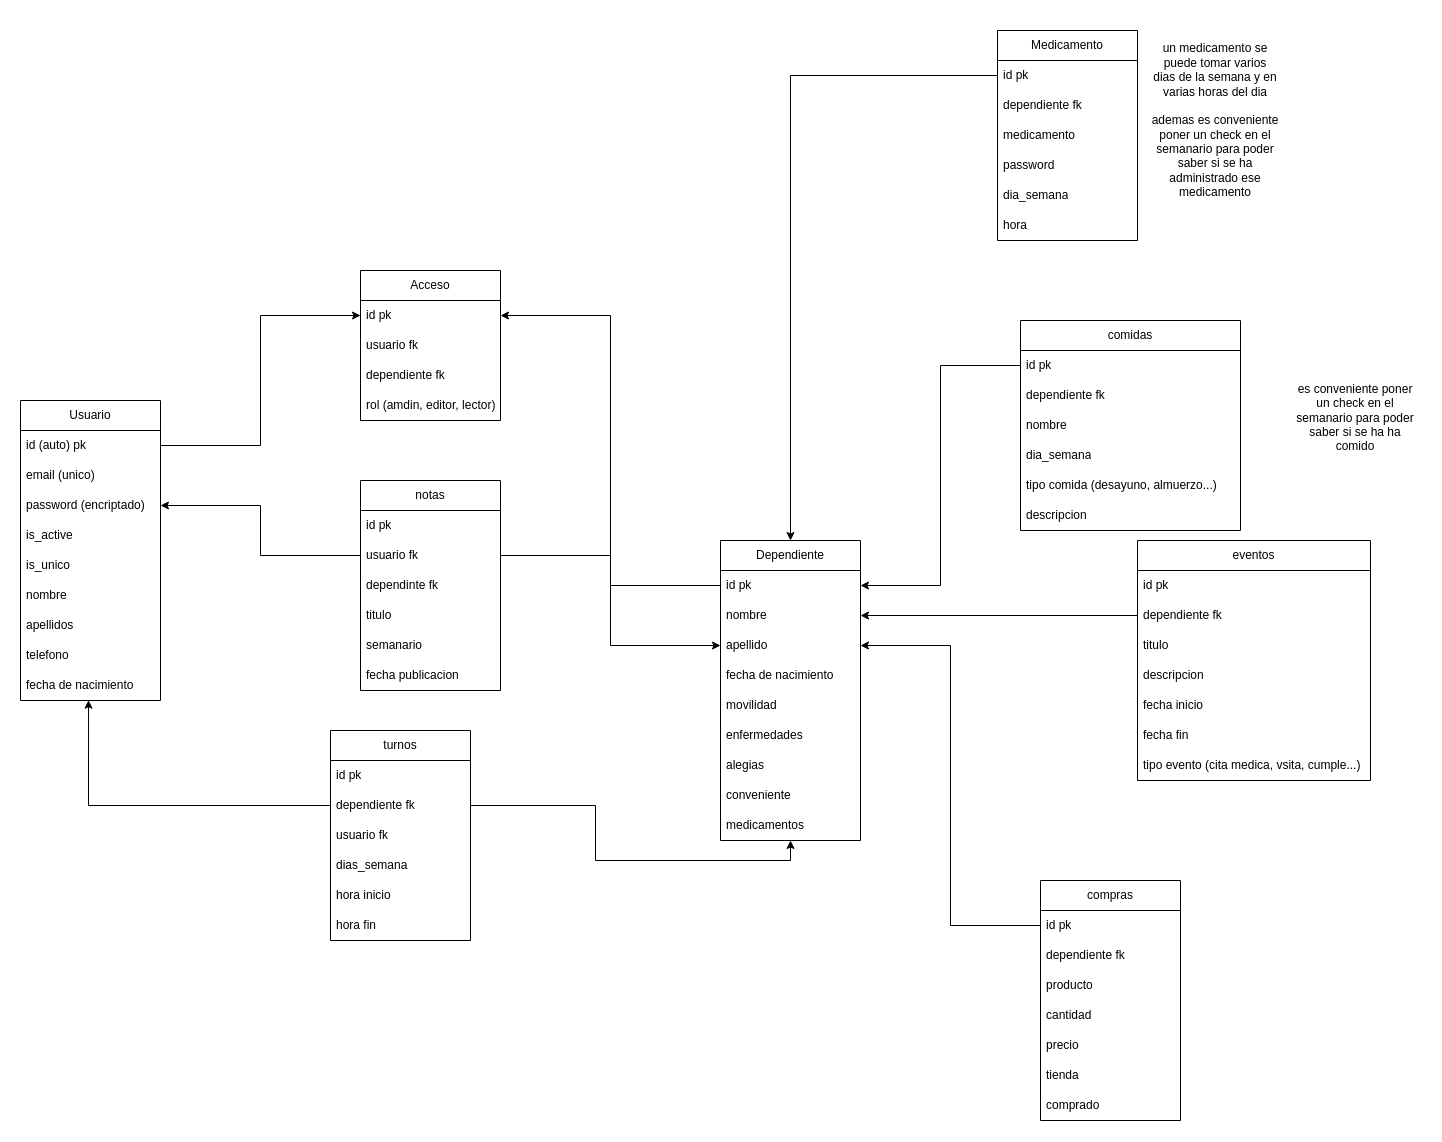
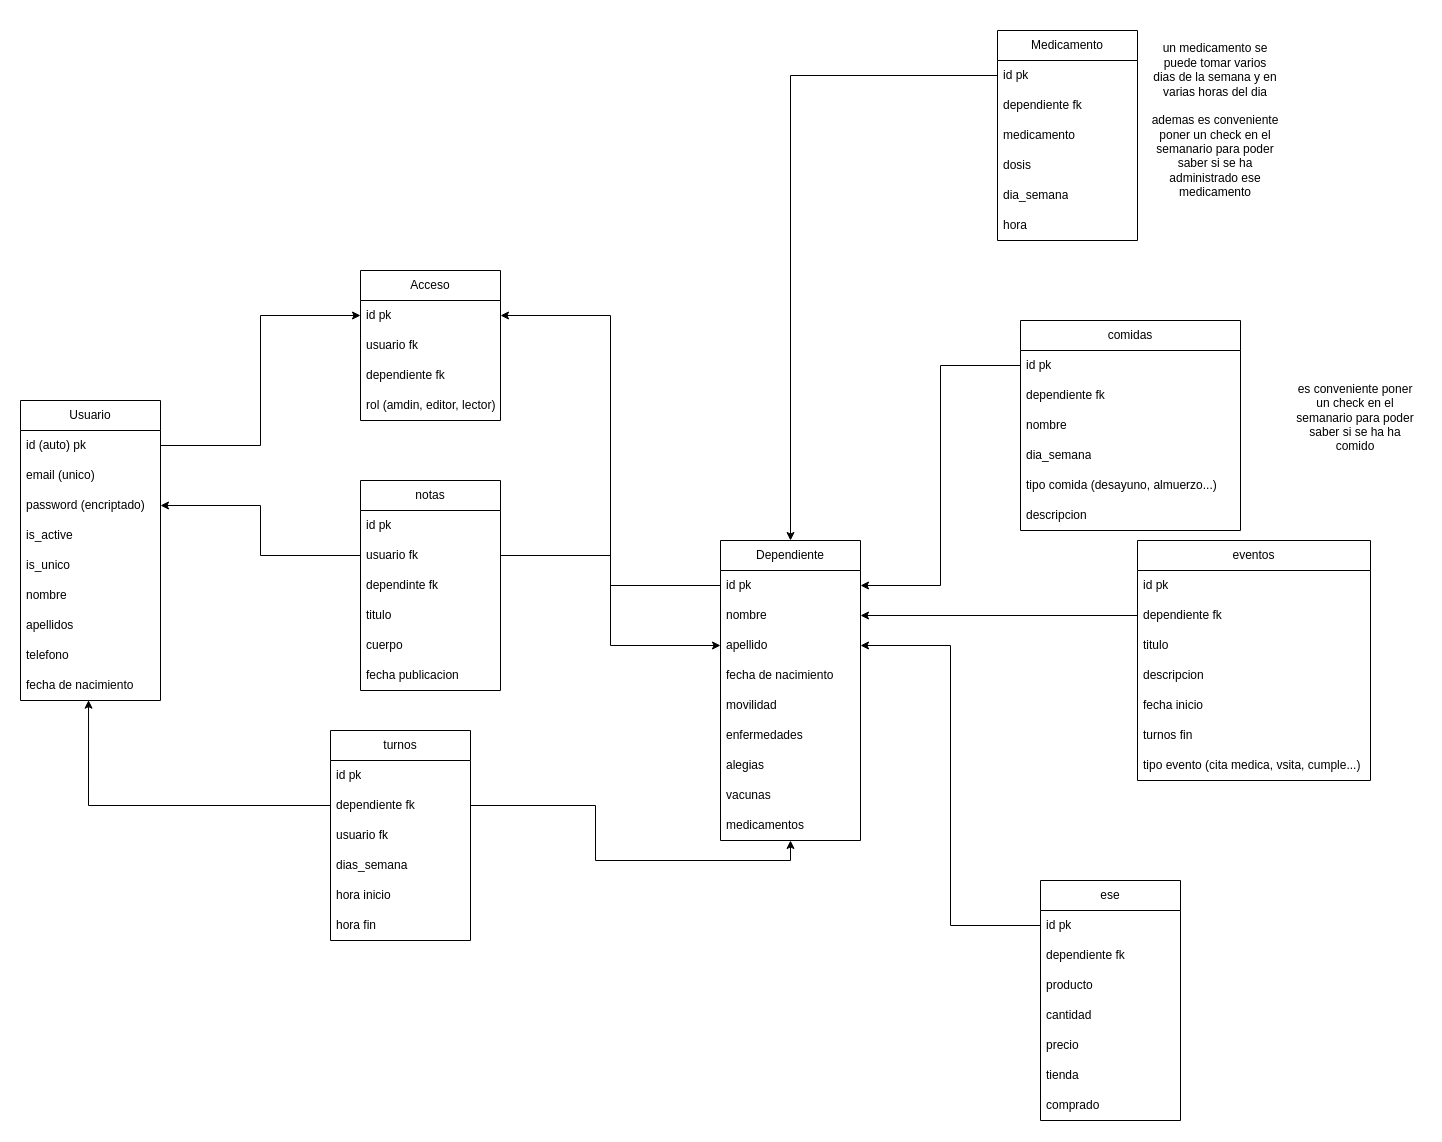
node "password": label "password" -> "dosis"
node "semanario": label "semanario" -> "cuerpo"
node "fecha fin": label "fecha fin" -> "turnos fin"
node "conveniente": label "conveniente" -> "vacunas"
node "compras": label "compras" -> "ese"
